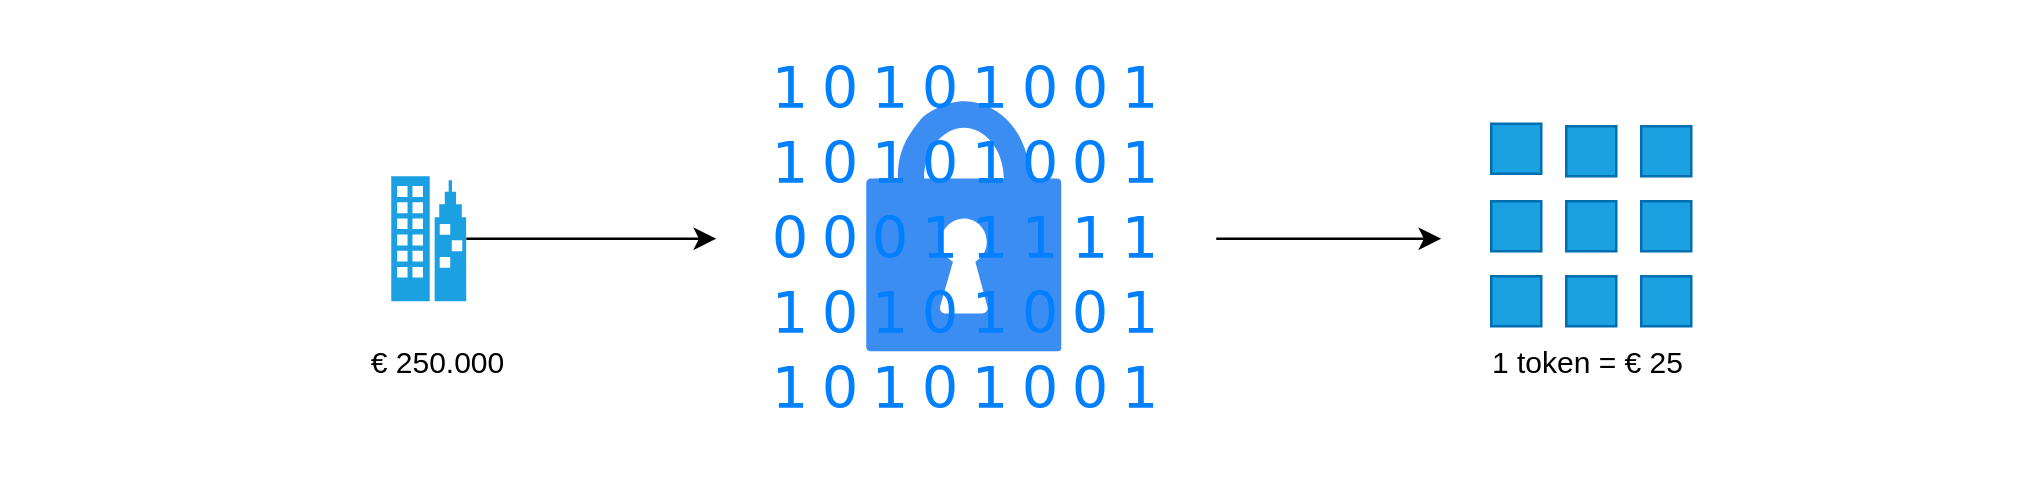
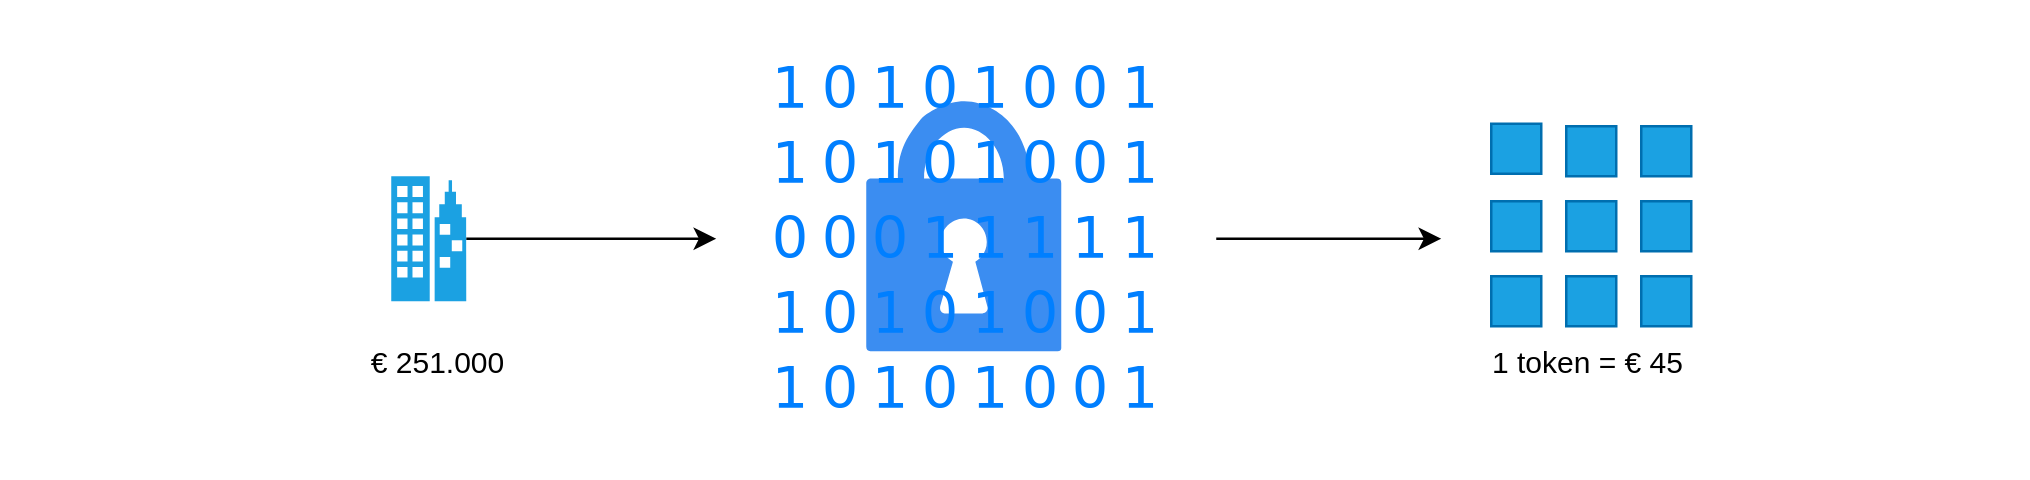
node "€ 250.000": label "€ 250.000" -> "€ 251.000"
node "1 token = € 25": label "1 token = € 25" -> "1 token = € 45"
